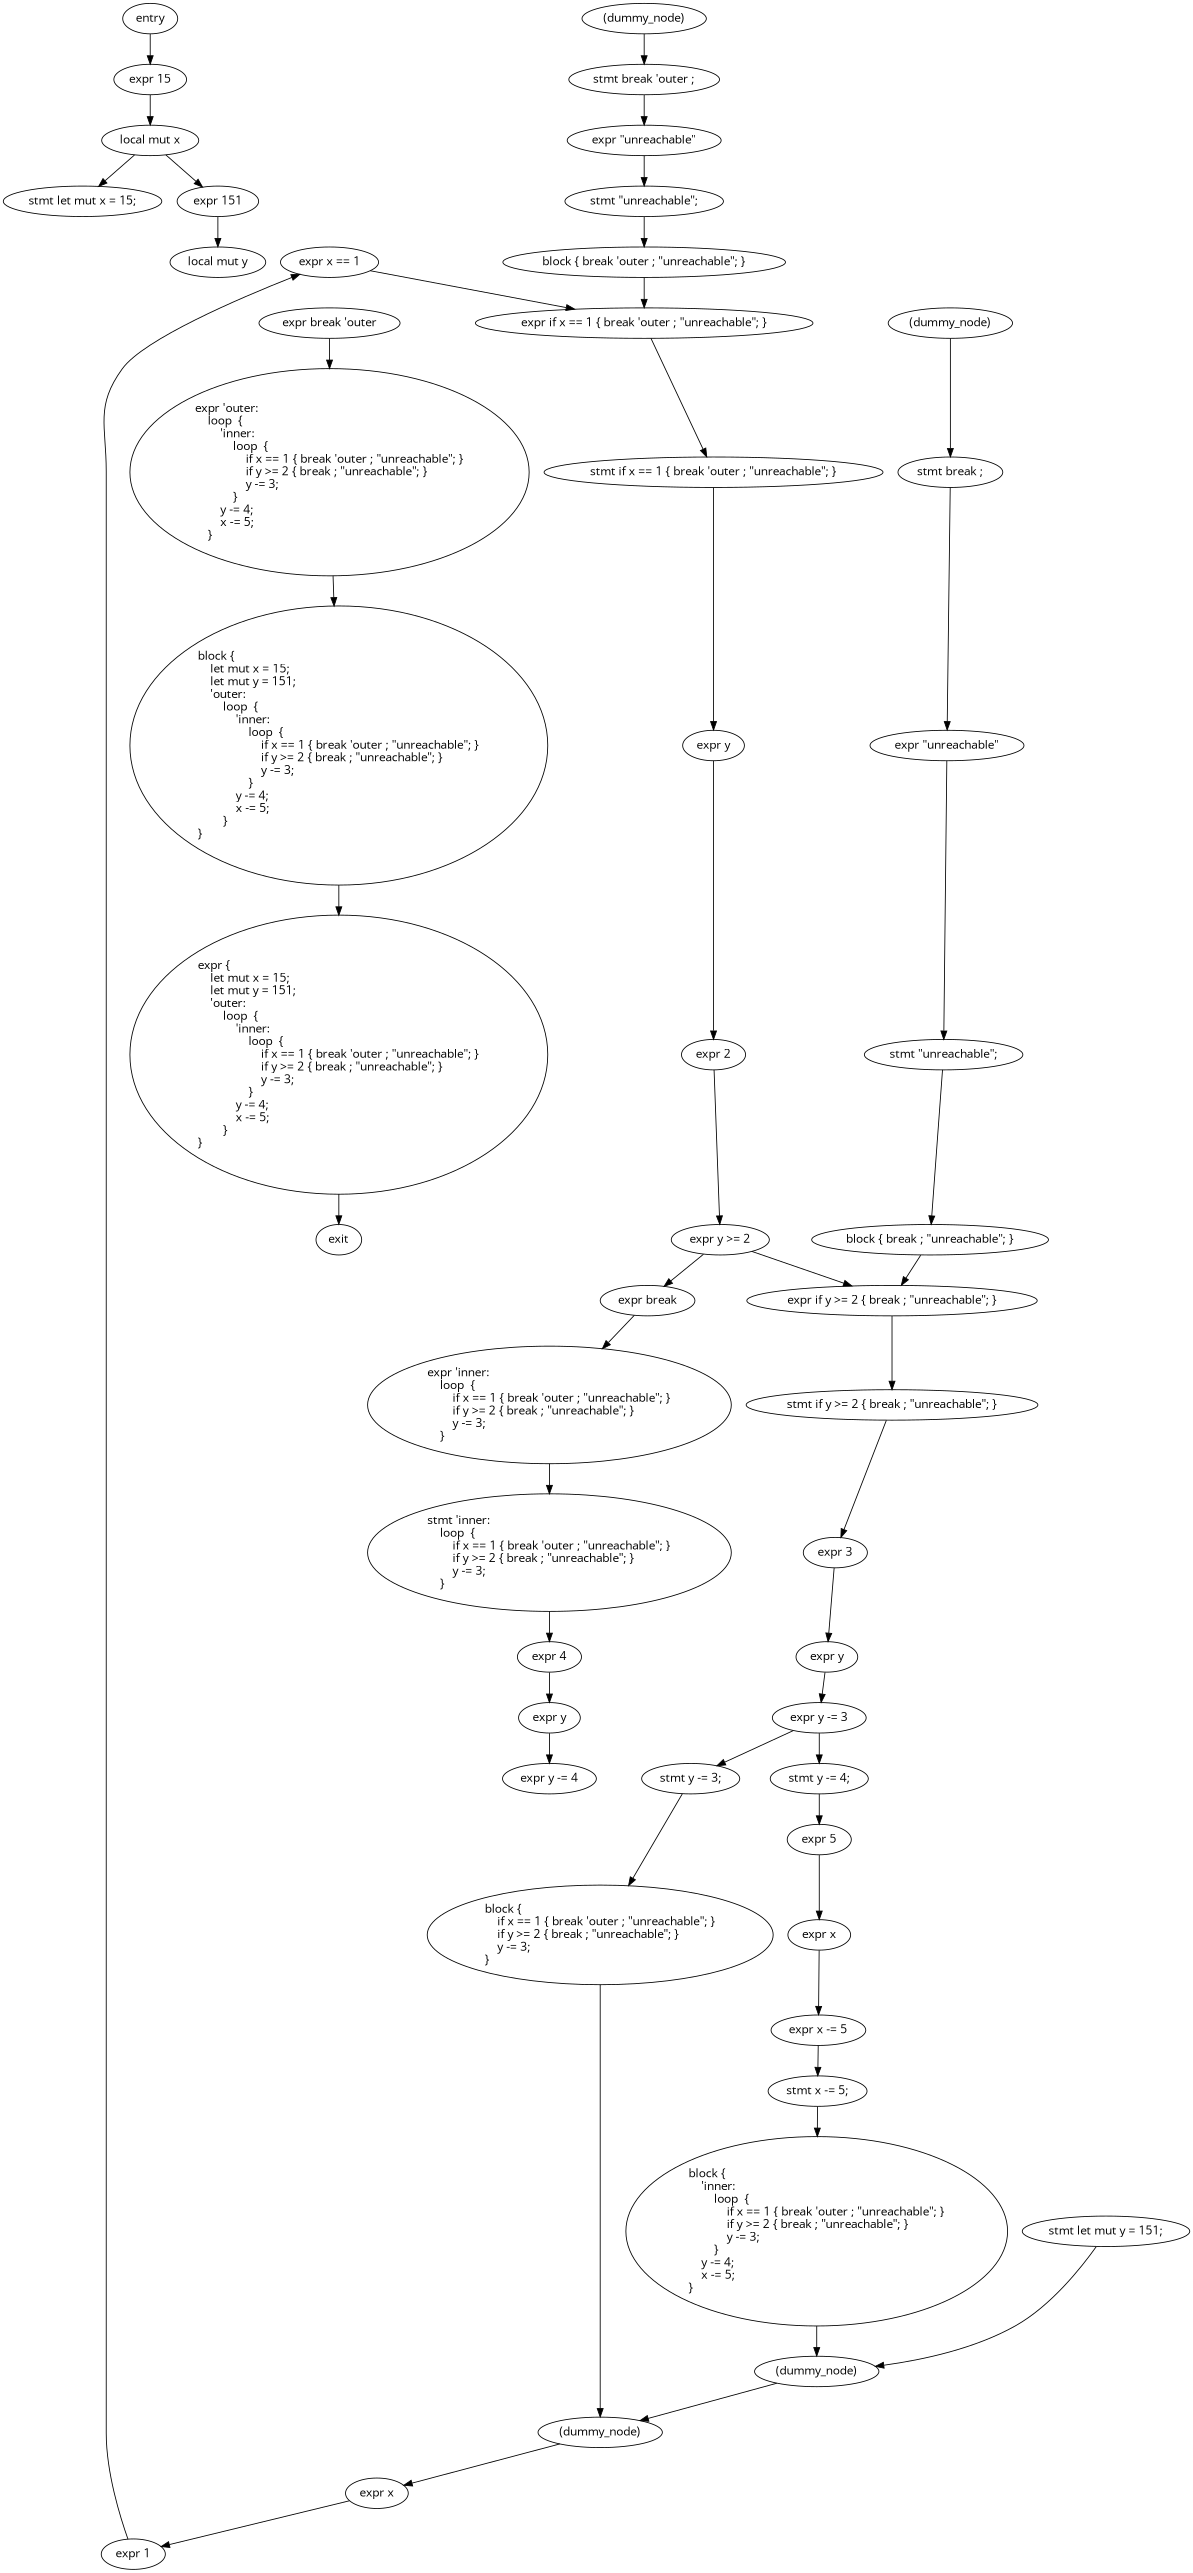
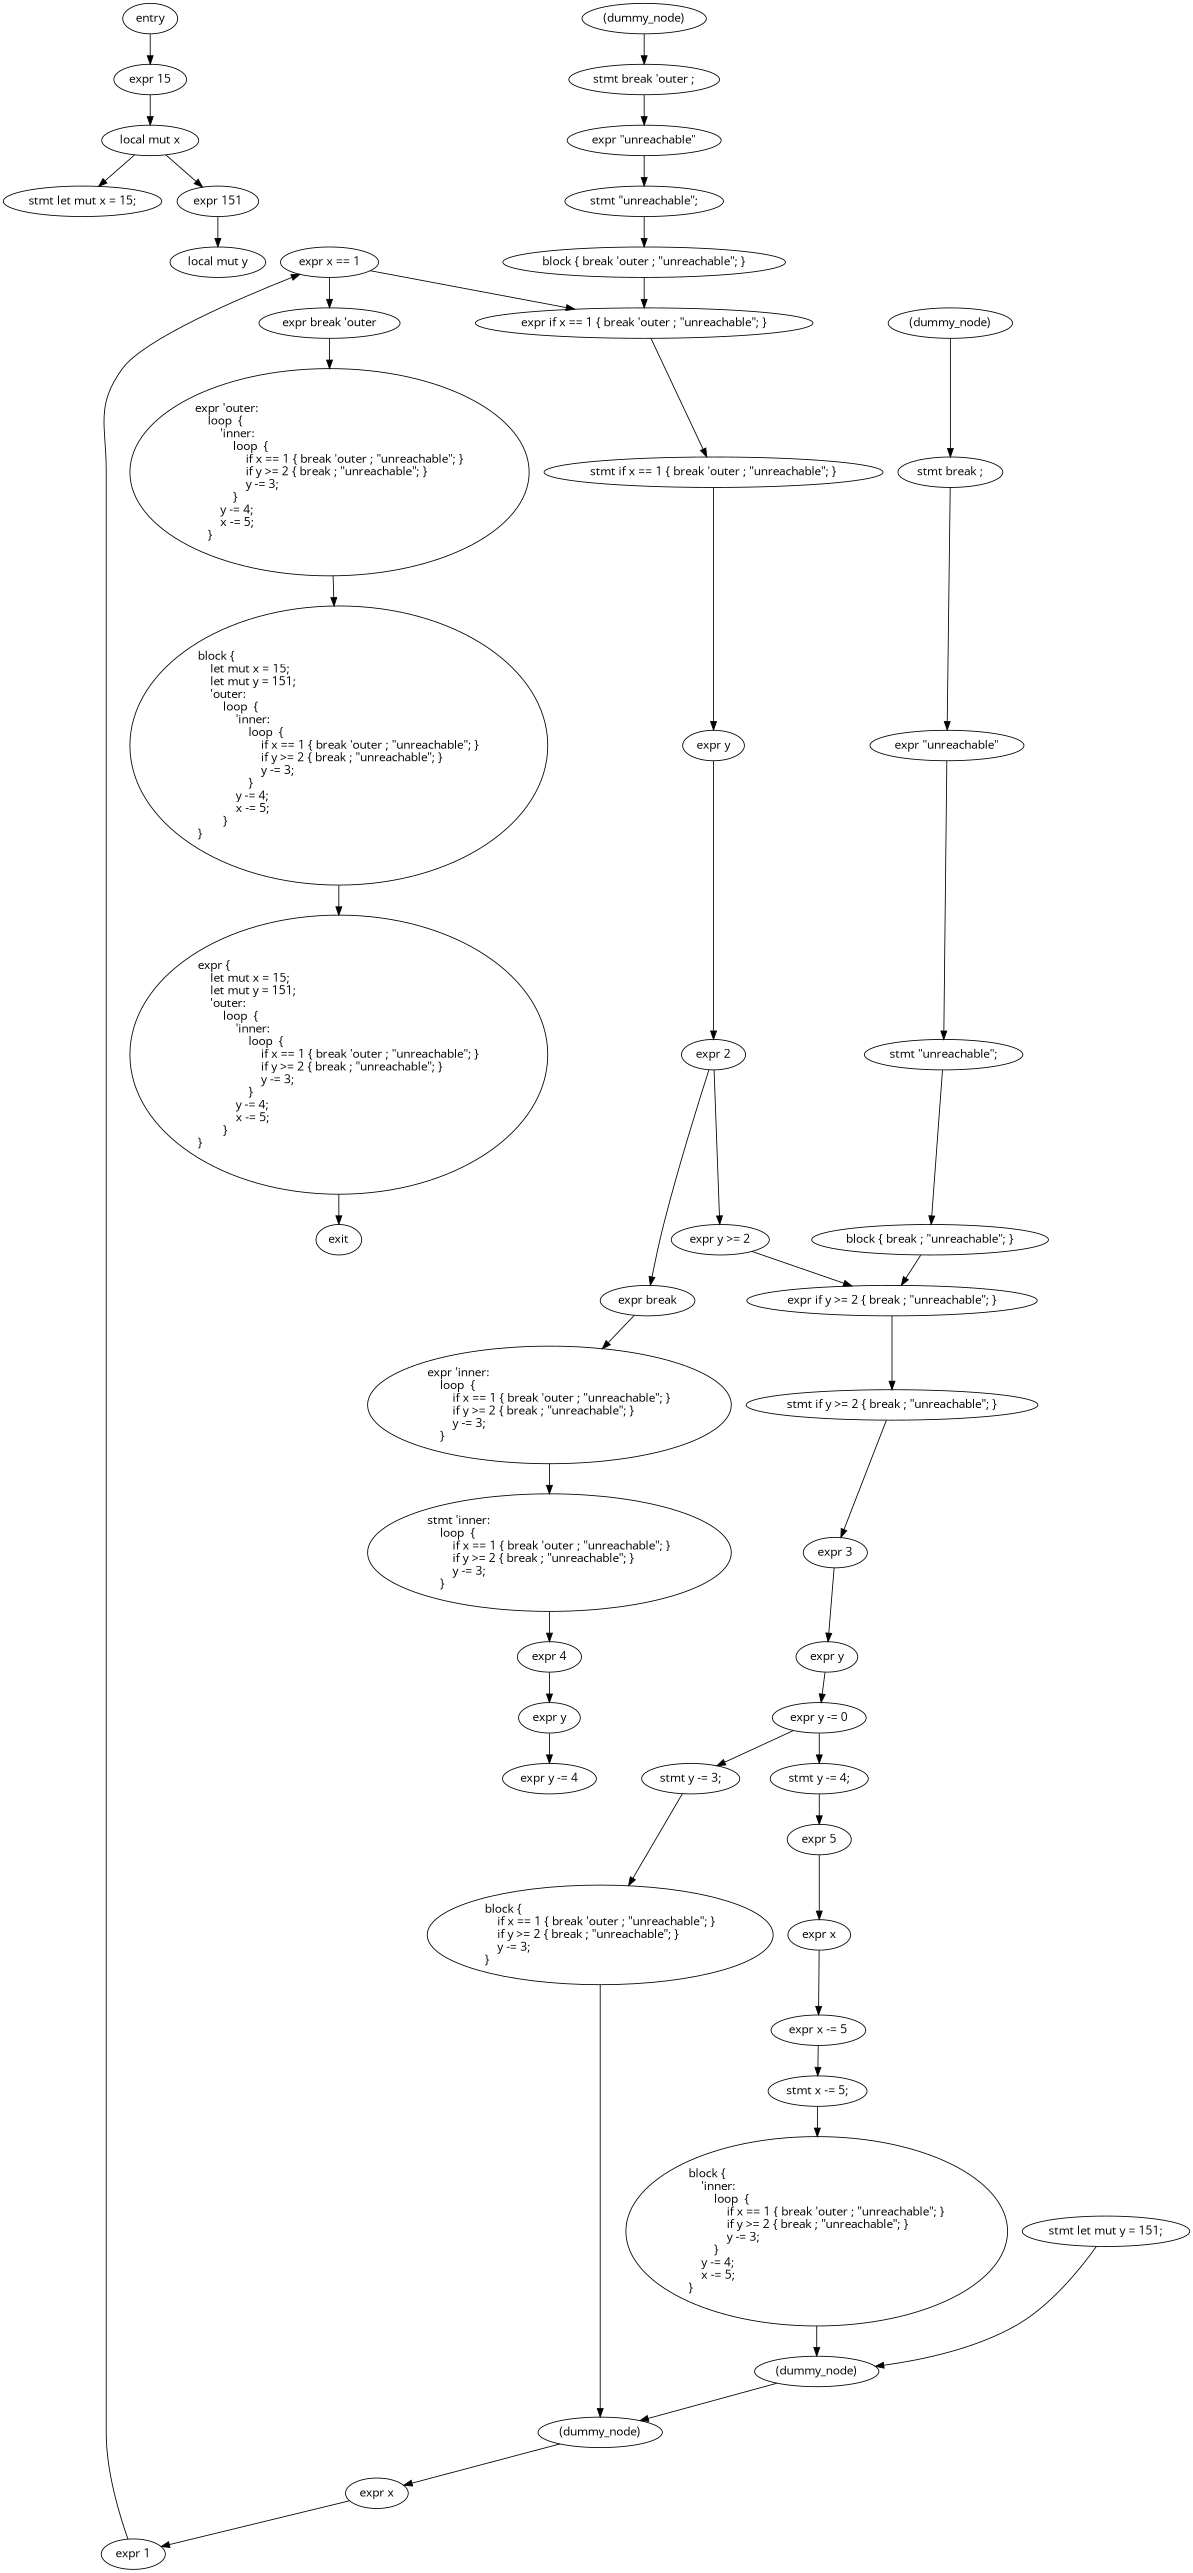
edge "expr x == 1" -> "expr break 'outer": added
edge "expr y >= 2" -> "expr break": now "expr 2" -> "expr break"
node "expr y -= 3": label "expr y -= 3" -> "expr y -= 0"
